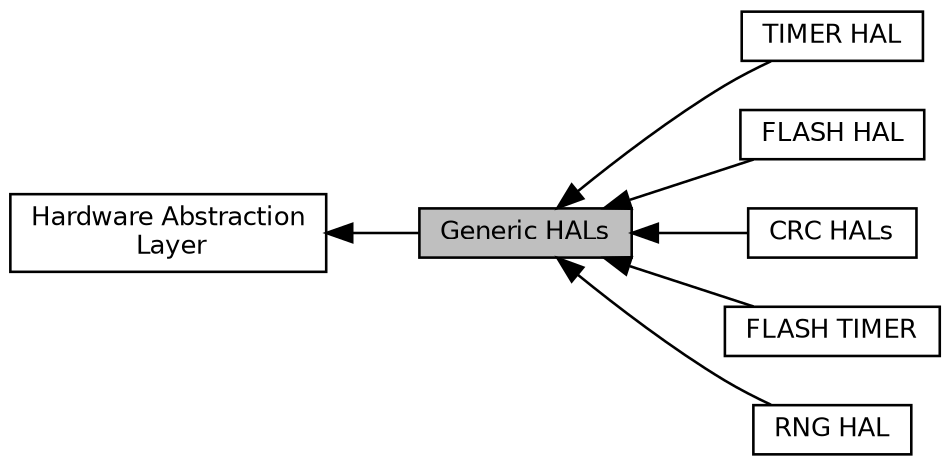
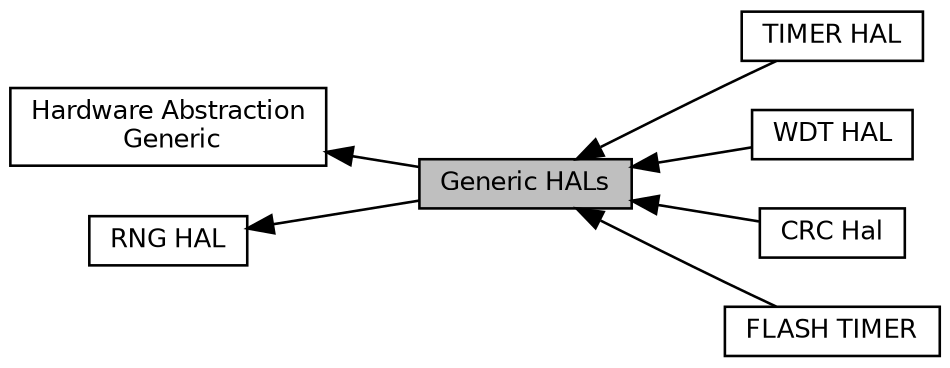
node "FLASH HAL": label "FLASH HAL" -> "WDT HAL"
node "Hardware Abstraction Layer": label "Hardware Abstraction Layer" -> "Hardware Abstraction Generic"
node "CRC HALs": label "CRC HALs" -> "CRC Hal"
edge "RNG HAL" -> "Generic HALs": reversed
